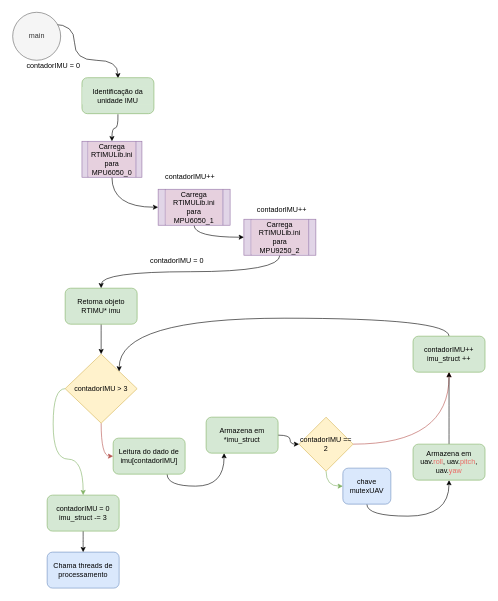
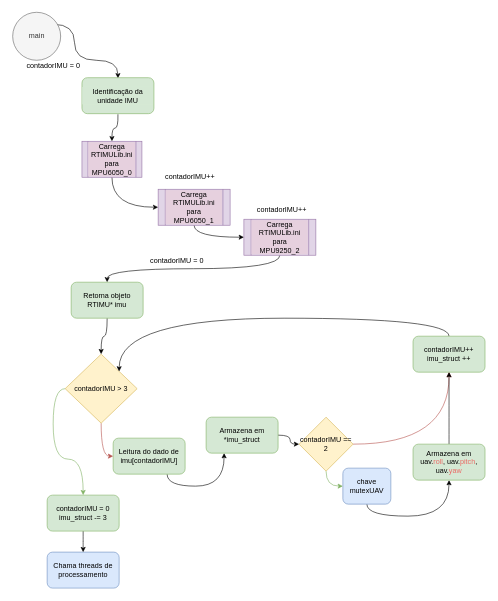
node "Retorna objeto RTIMU* imu": moved (101, 306) -> (107, 300)
